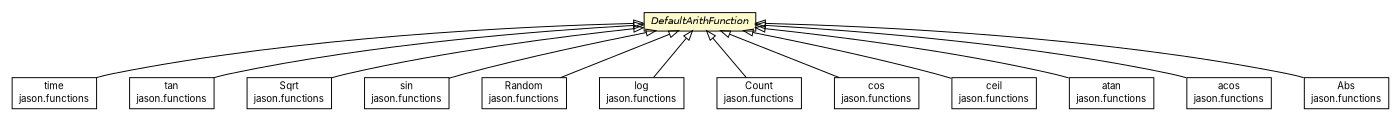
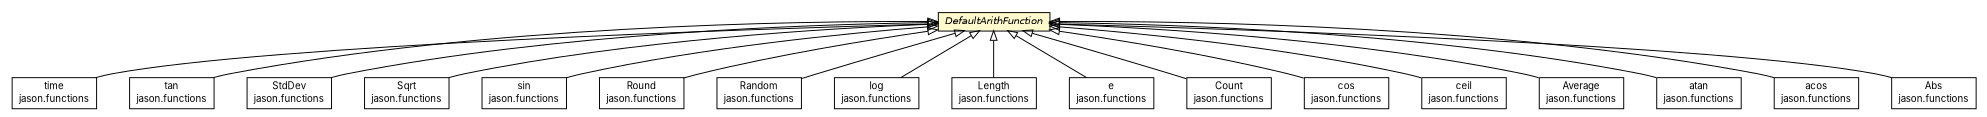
node "StdDev": added
node "Round": added
node "Length": added
node "e": added
node "Average": added
